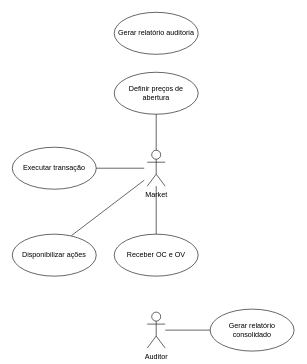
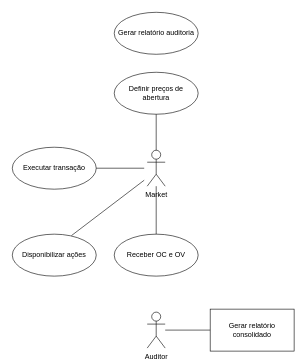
node "Gerar relatório consolidado": shape ellipse -> rectangle
